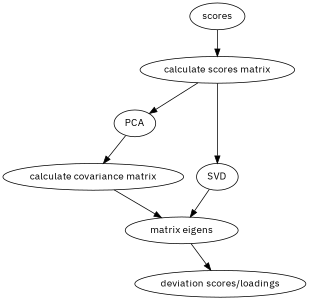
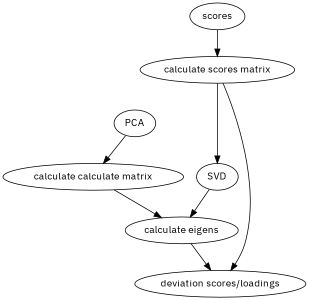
edge "calculate scores matrix" -> "PCA": now "calculate scores matrix" -> "deviation scores/loadings"
node "calculate covariance matrix": label "calculate covariance matrix" -> "calculate calculate matrix"
node "matrix eigens": label "matrix eigens" -> "calculate eigens"
